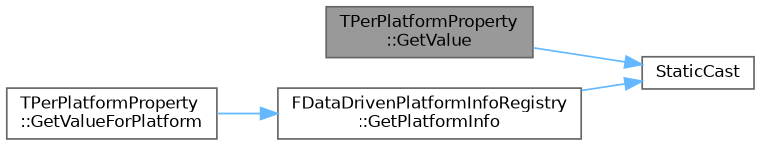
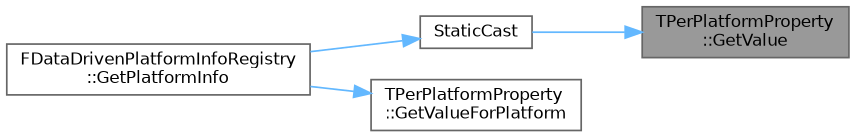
edge "TPerPlatformProperty ::GetValue" -> "StaticCast": reversed
edge "TPerPlatformProperty ::GetValueForPlatform" -> "FDataDrivenPlatformInfoRegistry ::GetPlatformInfo": reversed
